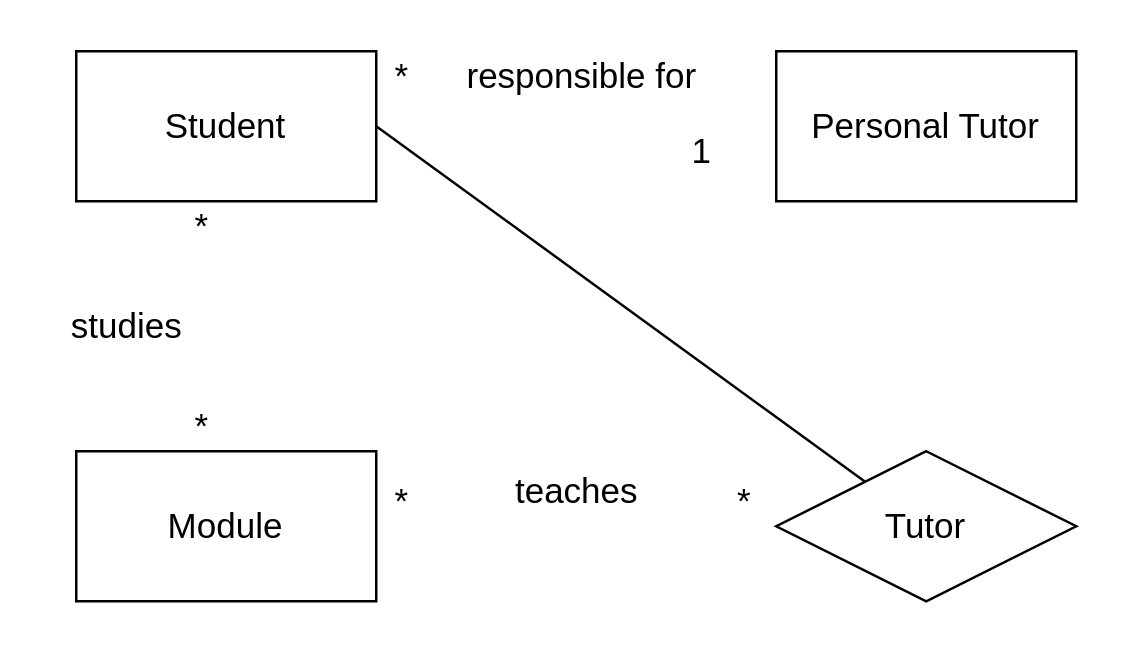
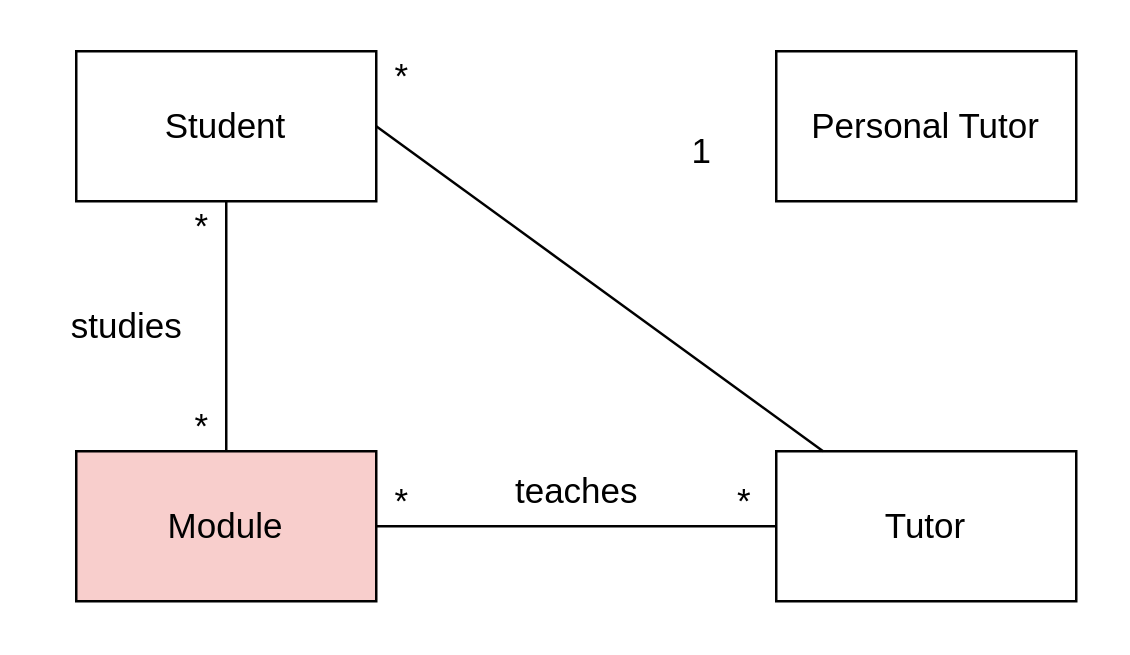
node "responsible for": removed
edge "Student" -- "Module": added
node "Module": fillcolor #ffffff -> #f8cecc
edge "Module" -- "Tutor": added
node "Tutor": shape diamond -> rectangle
